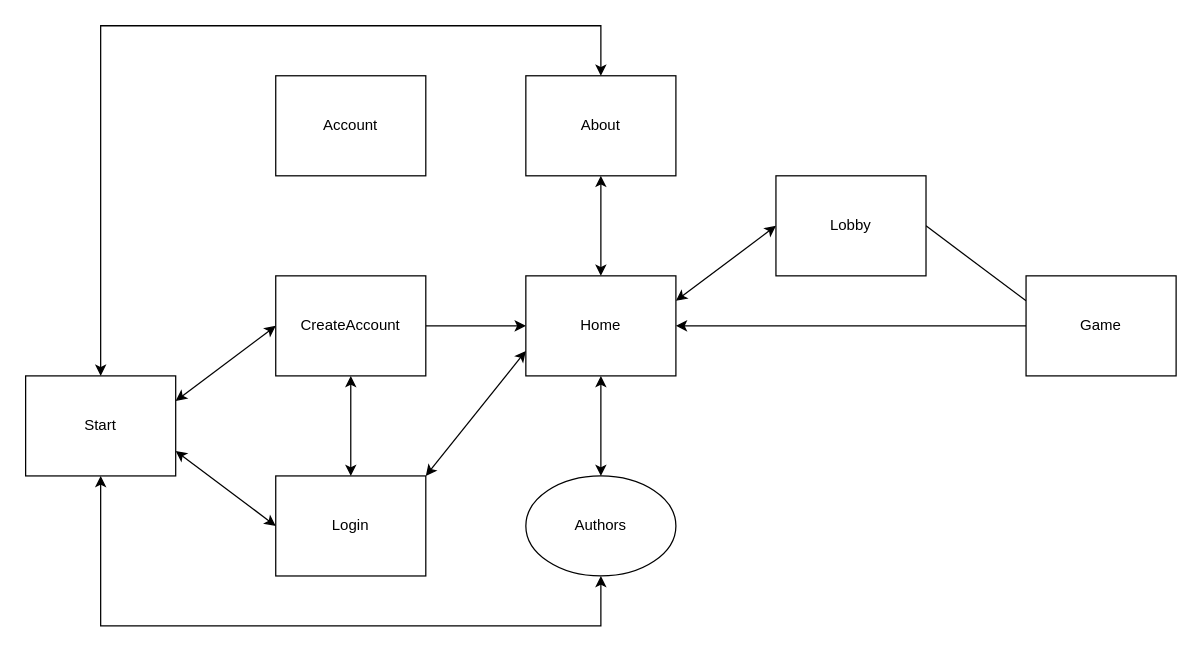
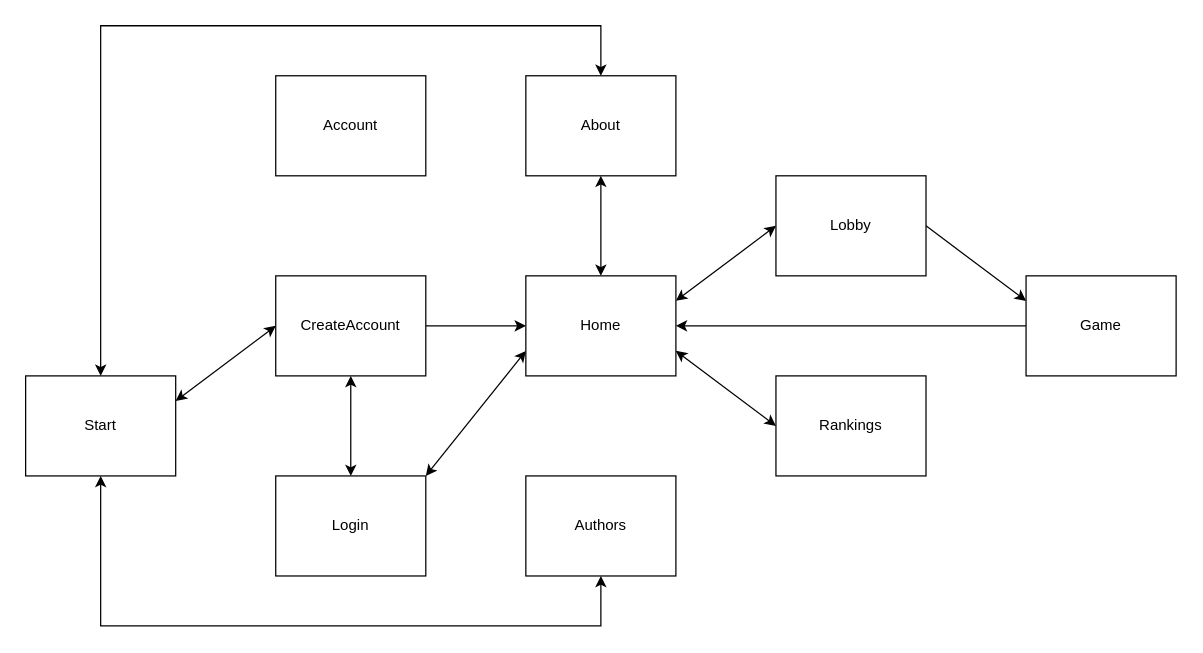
edge "Lobby" -- "Game": arrowhead none -> classic
edge "Home" -- "Rankings": added
edge "Home" -- "Authors": removed
node "Rankings": added
edge "Start" -- "Login": removed
node "Authors": shape ellipse -> rectangle
